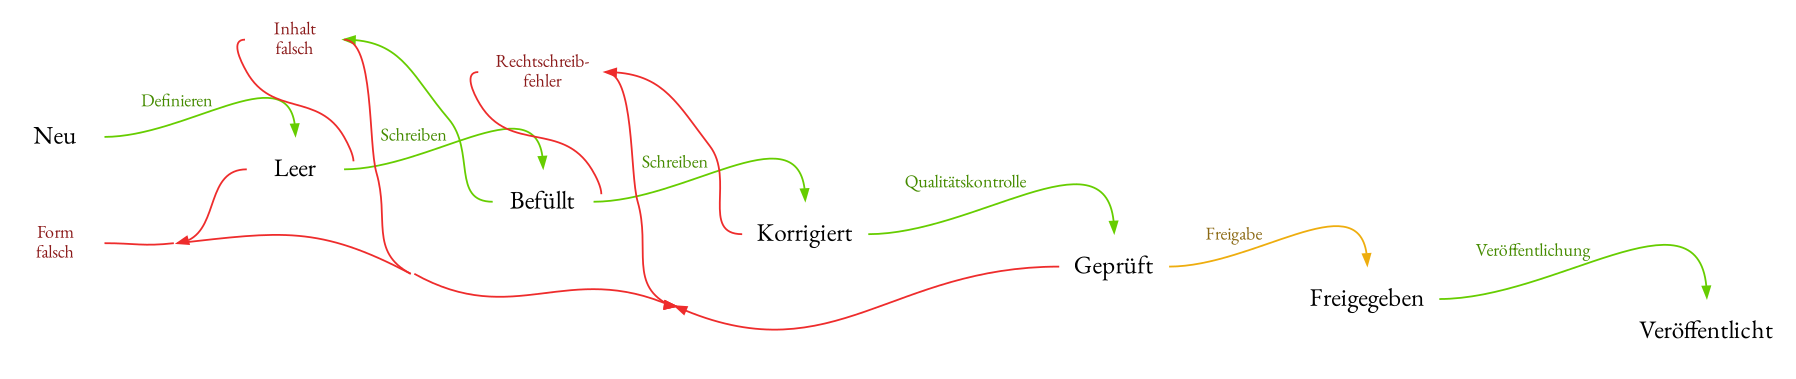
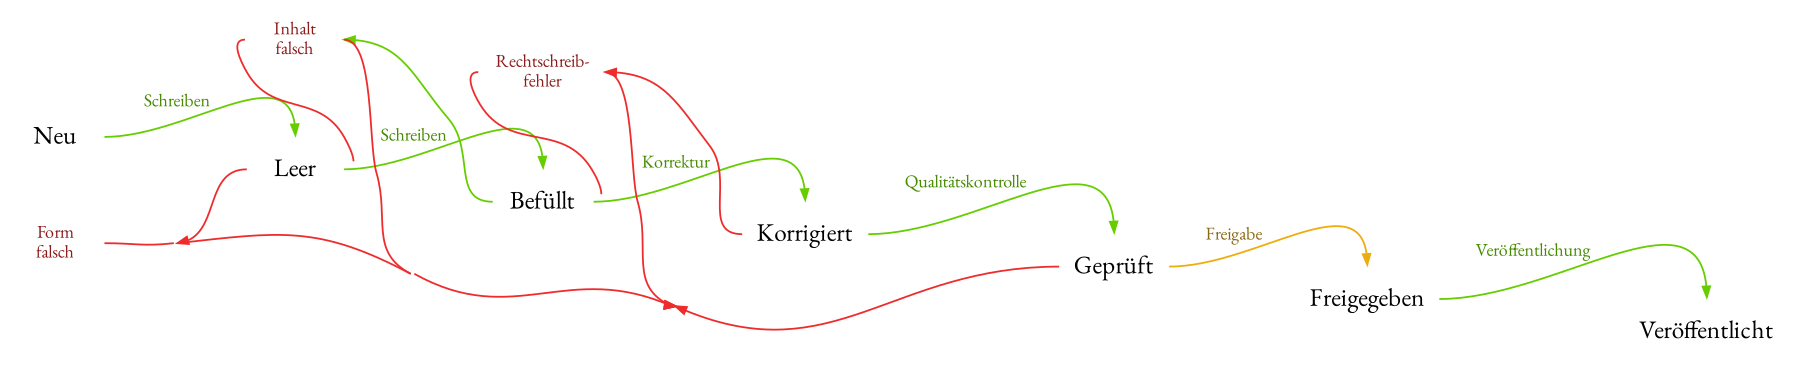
edge "Neu" -> "Leer": label " Definieren" -> " Schreiben"
edge "Befüllt" -> "Korrigiert": label " Schreiben" -> " Korrektur"
